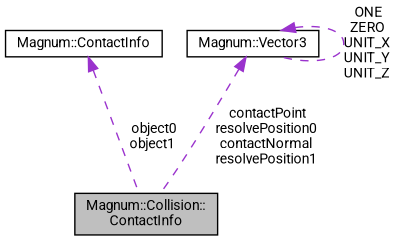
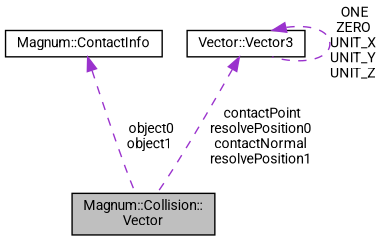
node "Magnum::Vector3": label "Magnum::Vector3" -> "Vector::Vector3"
node "Magnum::Collision:: ContactInfo": label "Magnum::Collision:: ContactInfo" -> "Magnum::Collision:: Vector"
